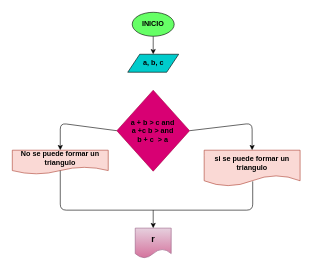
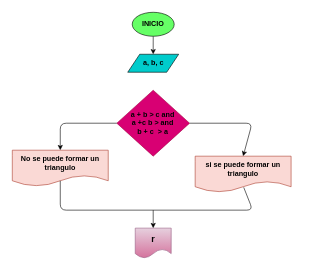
node "a + b > c and a +c b > and b + c > a": size 73x81 -> 73x66
node "No se puede formar un triangulo": size 96x24 -> 96x36
node "si se puede formar un triangulo": moved (252, 168) -> (243, 174)
